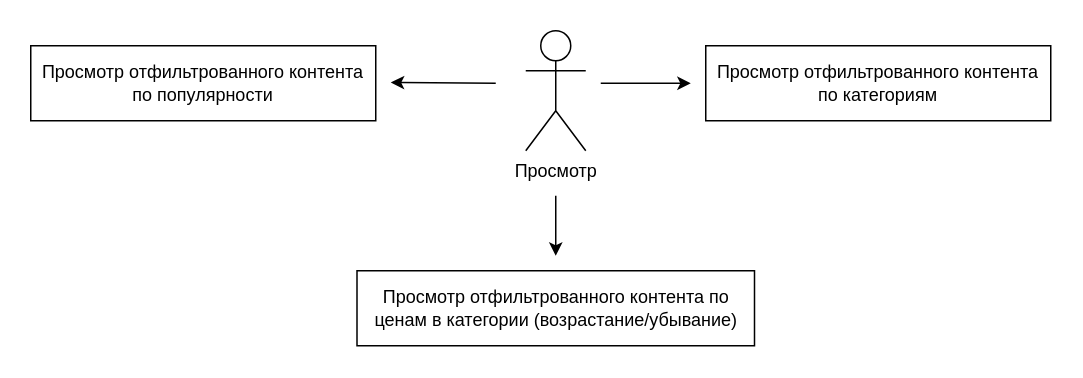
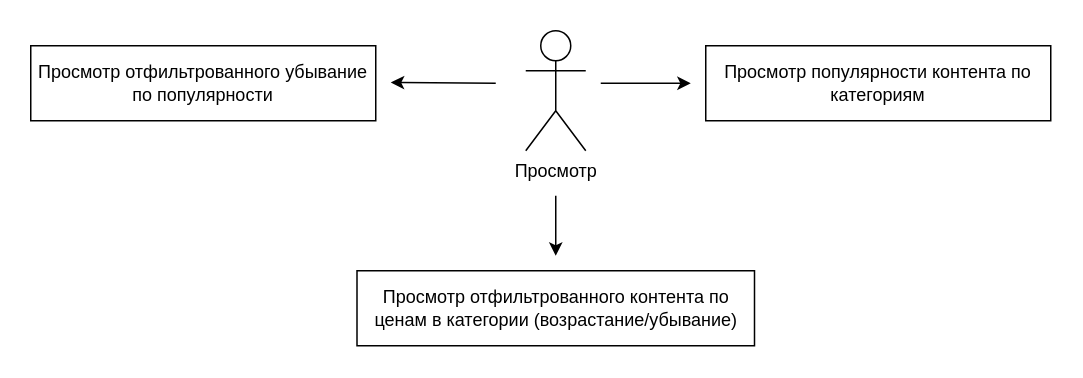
node "Просмотр отфильтрованного контента по популярности": label "Просмотр отфильтрованного контента по популярности" -> "Просмотр отфильтрованного убывание по популярности"
node "Просмотр отфильтрованного контента по категориям": label "Просмотр отфильтрованного контента по категориям" -> "Просмотр популярности контента по категориям"
